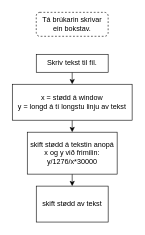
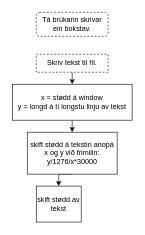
node "Skriv tekst til fíl. ,": style solid -> dashed
node "skift stødd av tekst": size 72x36 -> 45x36
